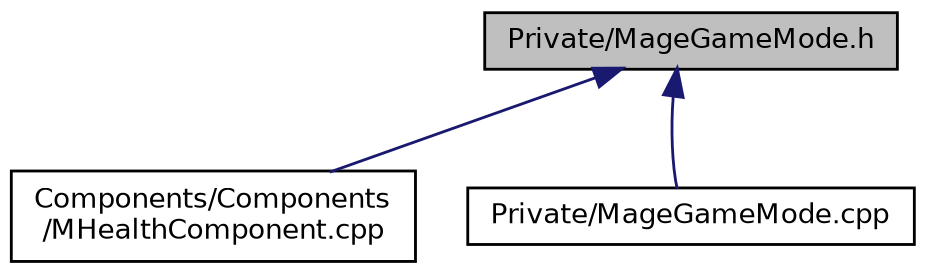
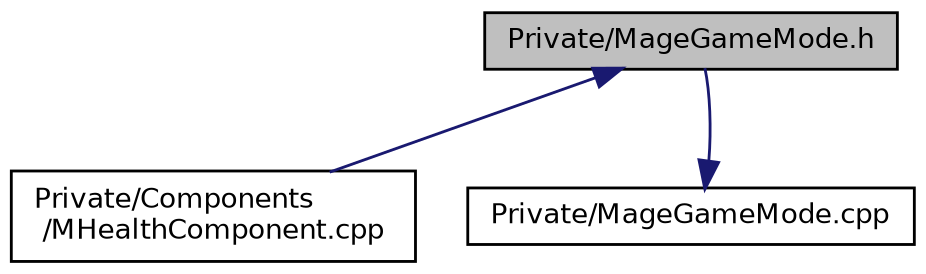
edge "Private/MageGameMode.cpp" -> "Private/MageGameMode.h": reversed
node "Components/Components /MHealthComponent.cpp": label "Components/Components /MHealthComponent.cpp" -> "Private/Components /MHealthComponent.cpp"
